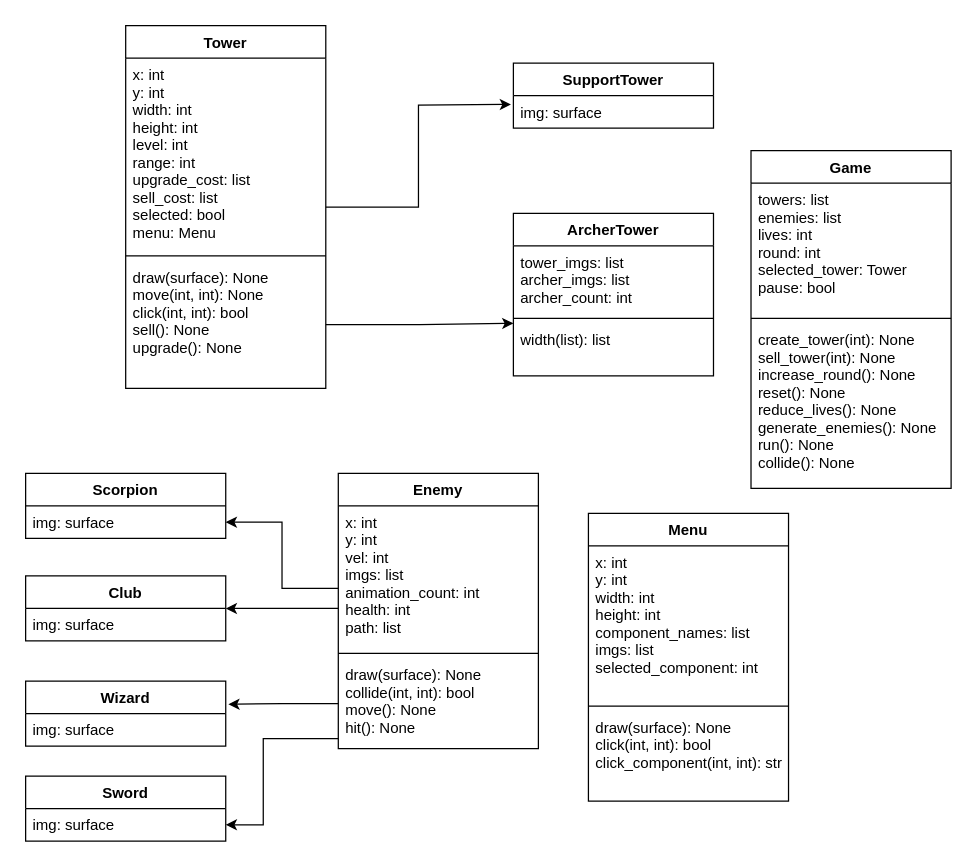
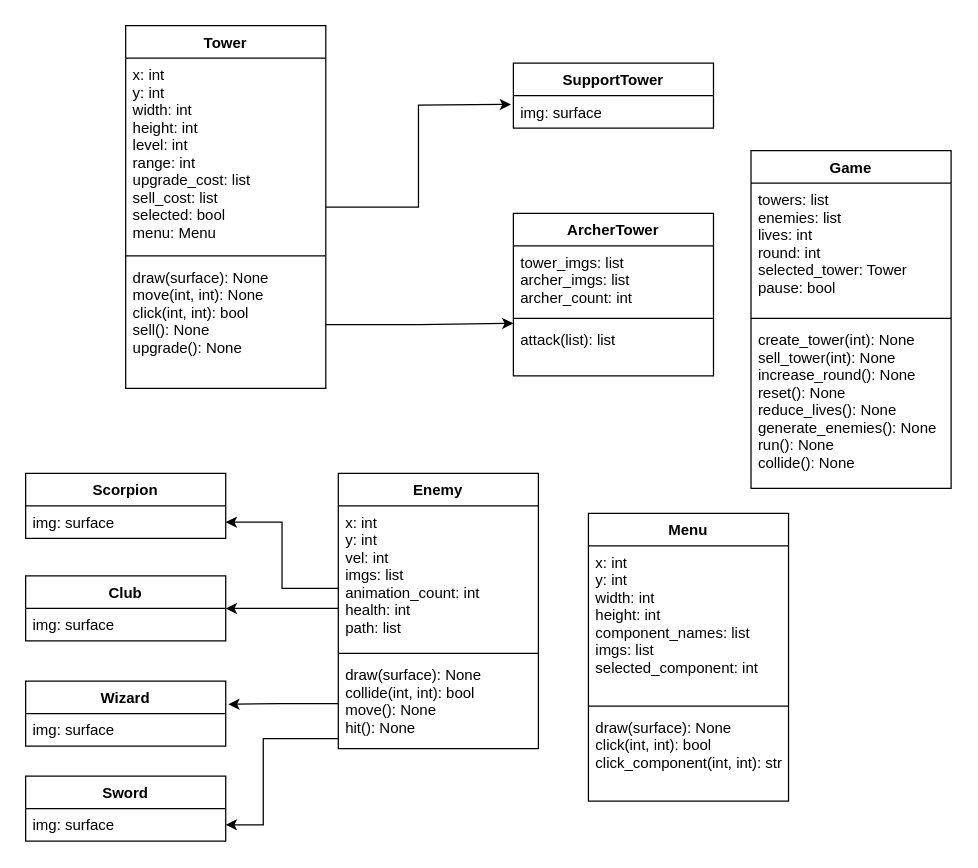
node "width(list): list": label "width(list): list" -> "attack(list): list"
